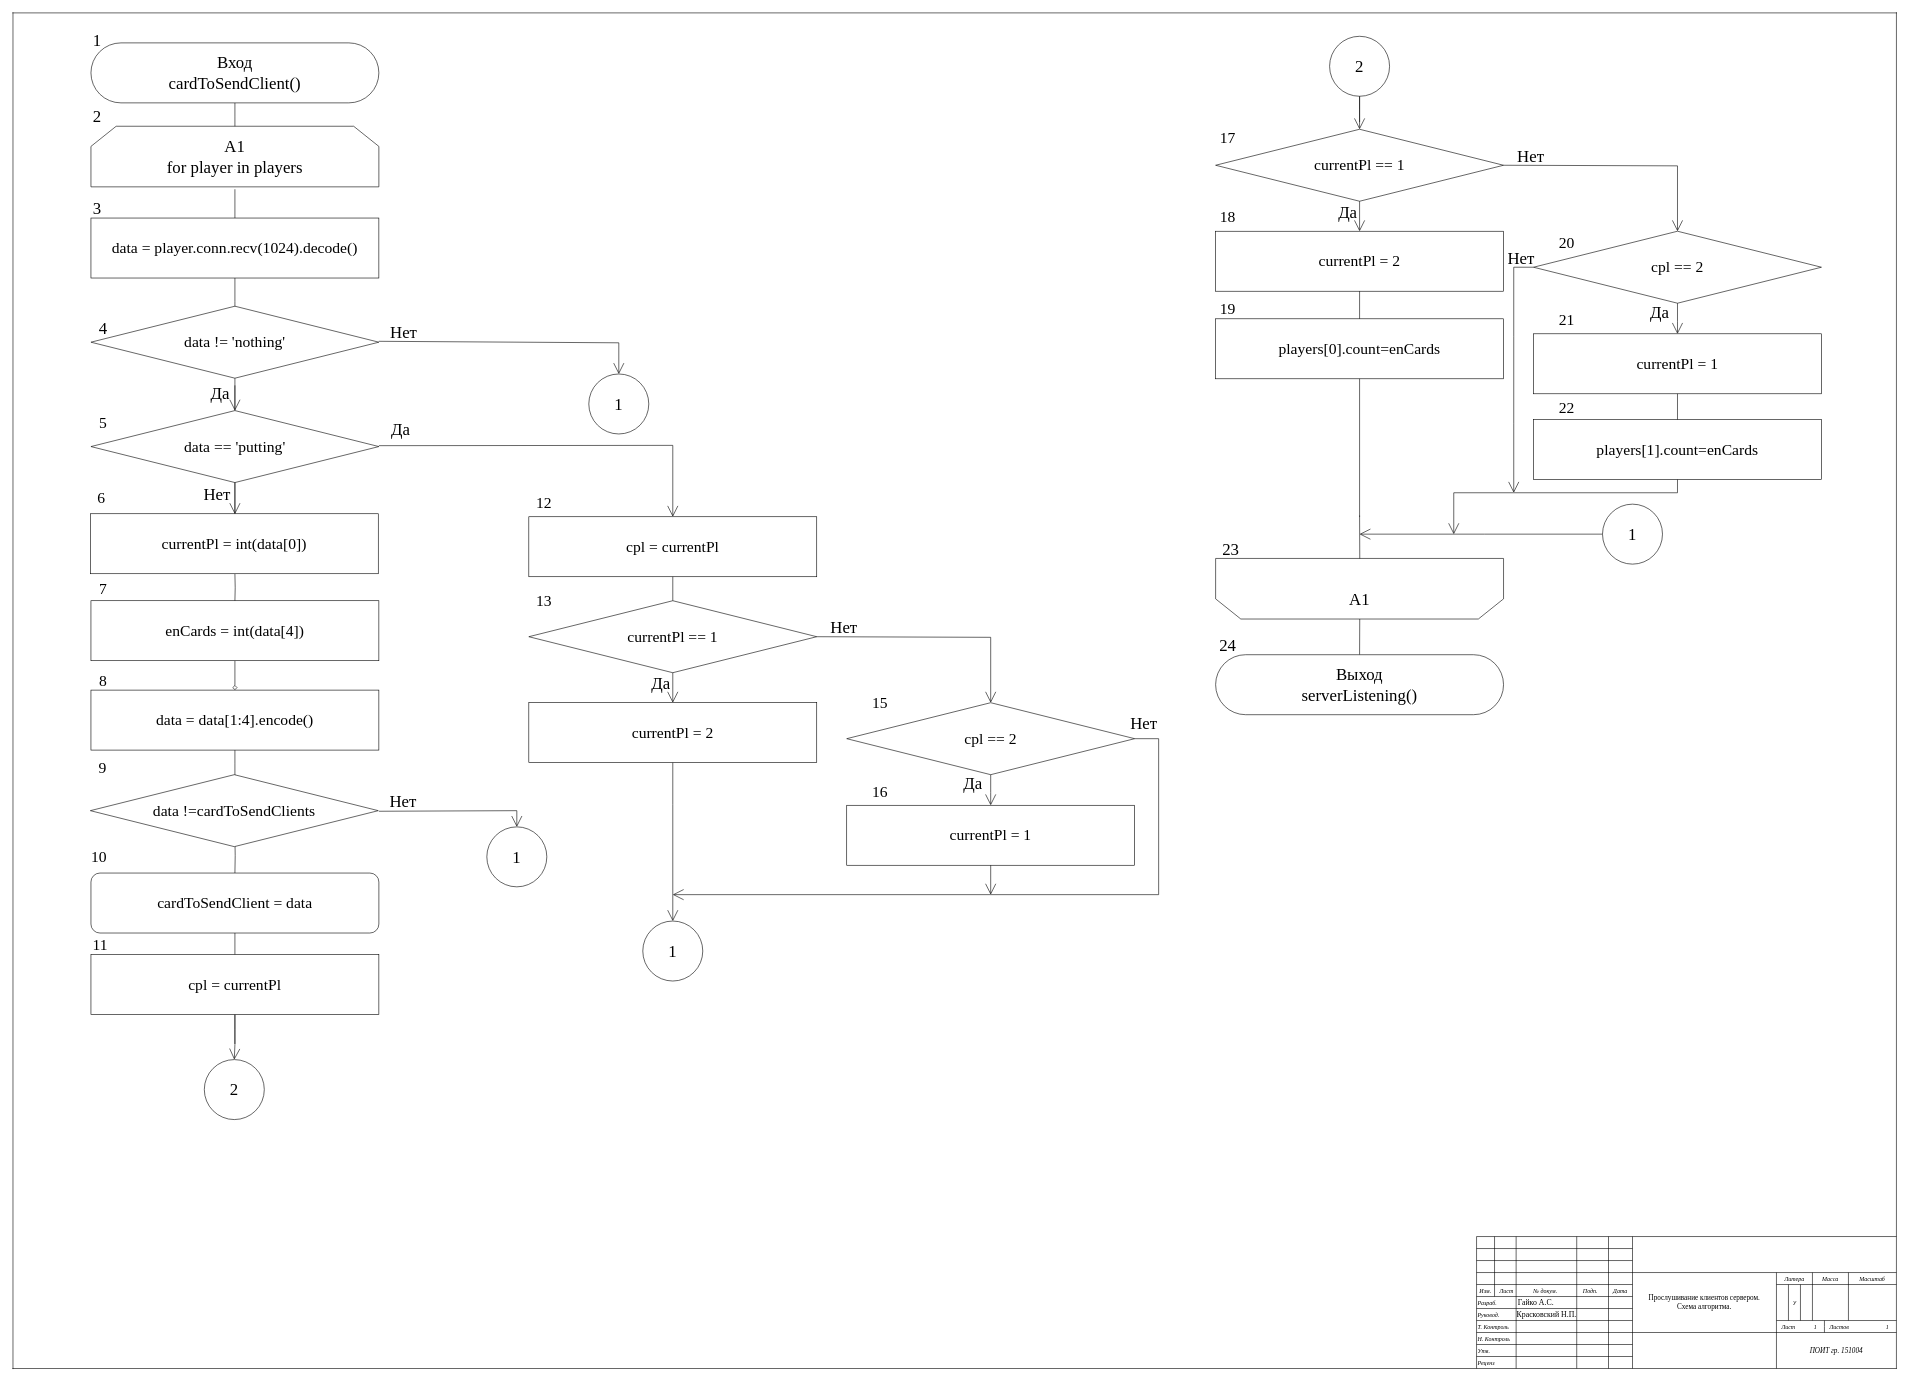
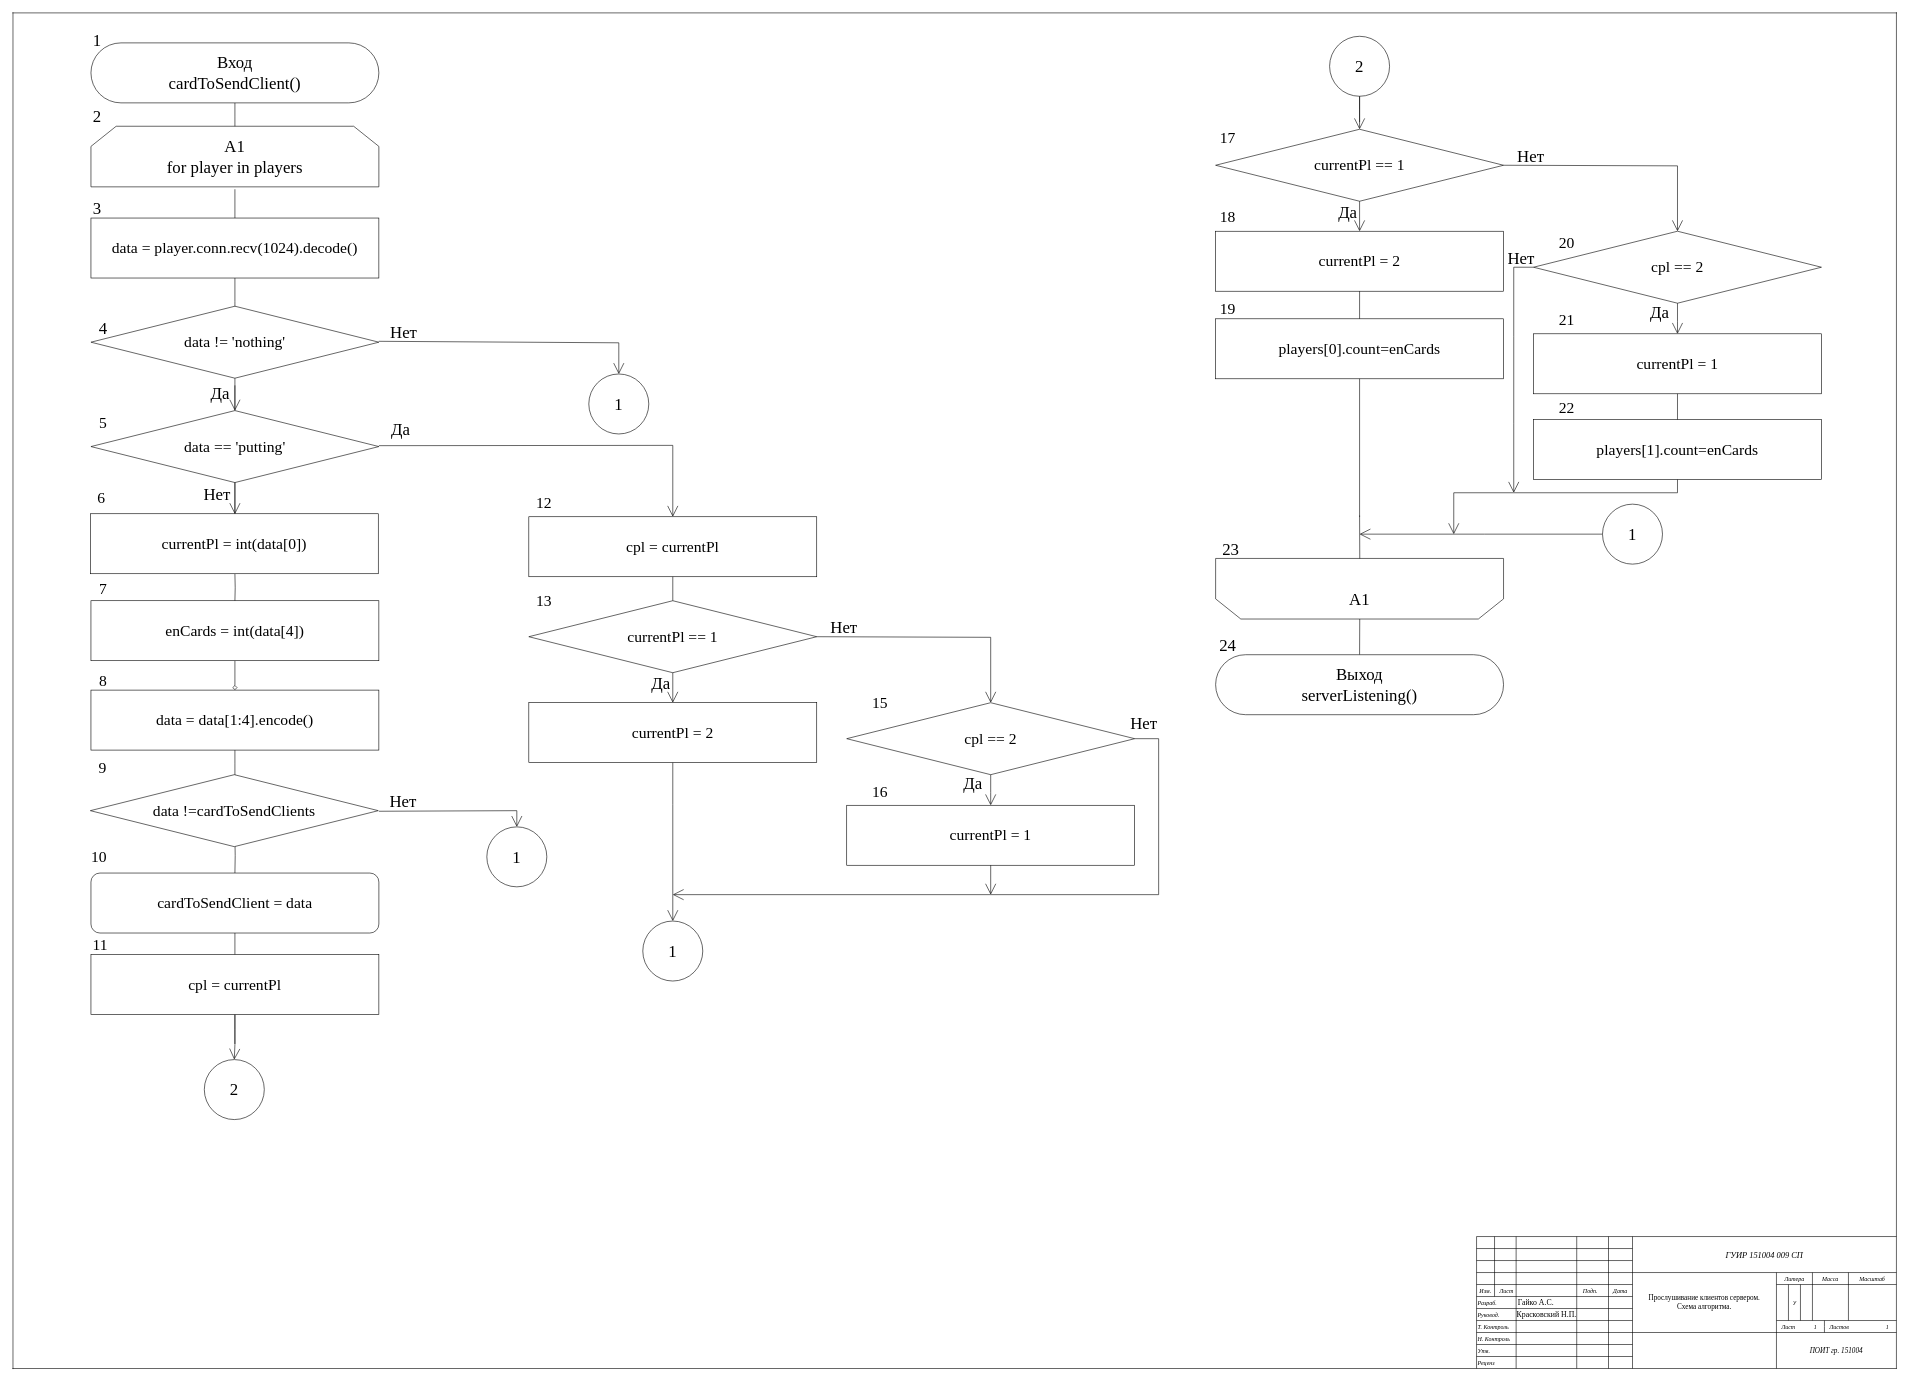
node "ГУИР 151004 009 СП": added
node "№ докум.": removed
